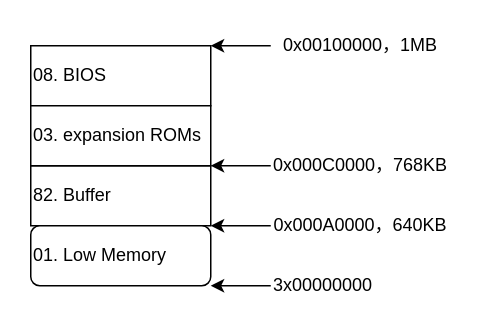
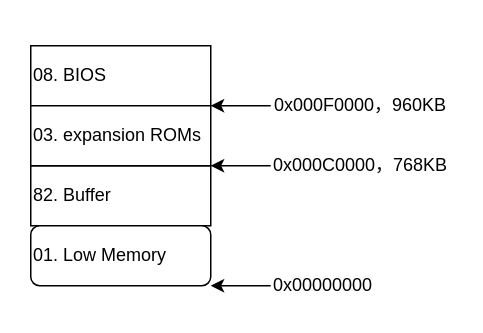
edge "0x00100000，1MB" -> "08. BIOS": removed
node "0x00100000，1MB": removed
edge "0x000F0000，960KB" -> "03. expansion ROMs": added
node "0x000F0000，960KB": added
edge "0x000A0000，640KB" -> "01. Low Memory": removed
node "0x000A0000，640KB": removed
node "3x00000000": label "3x00000000" -> "0x00000000"
